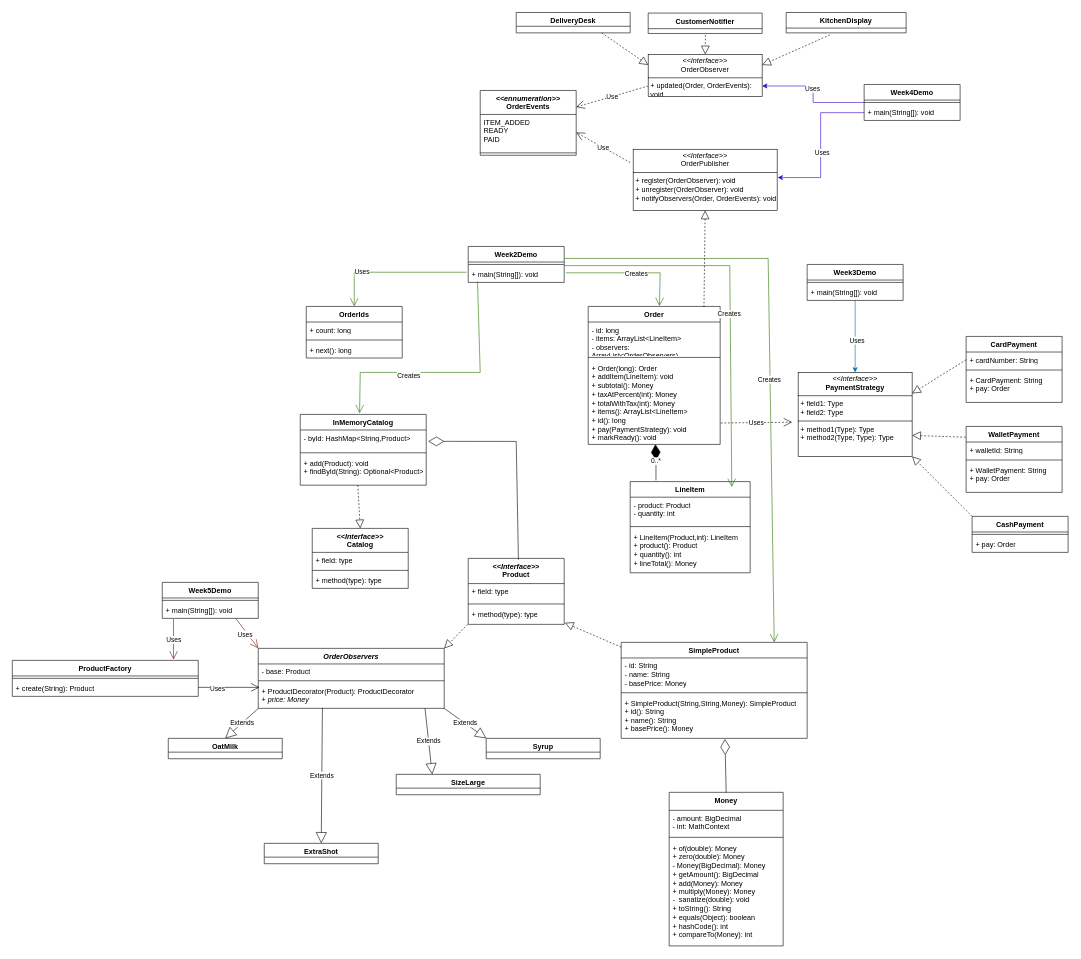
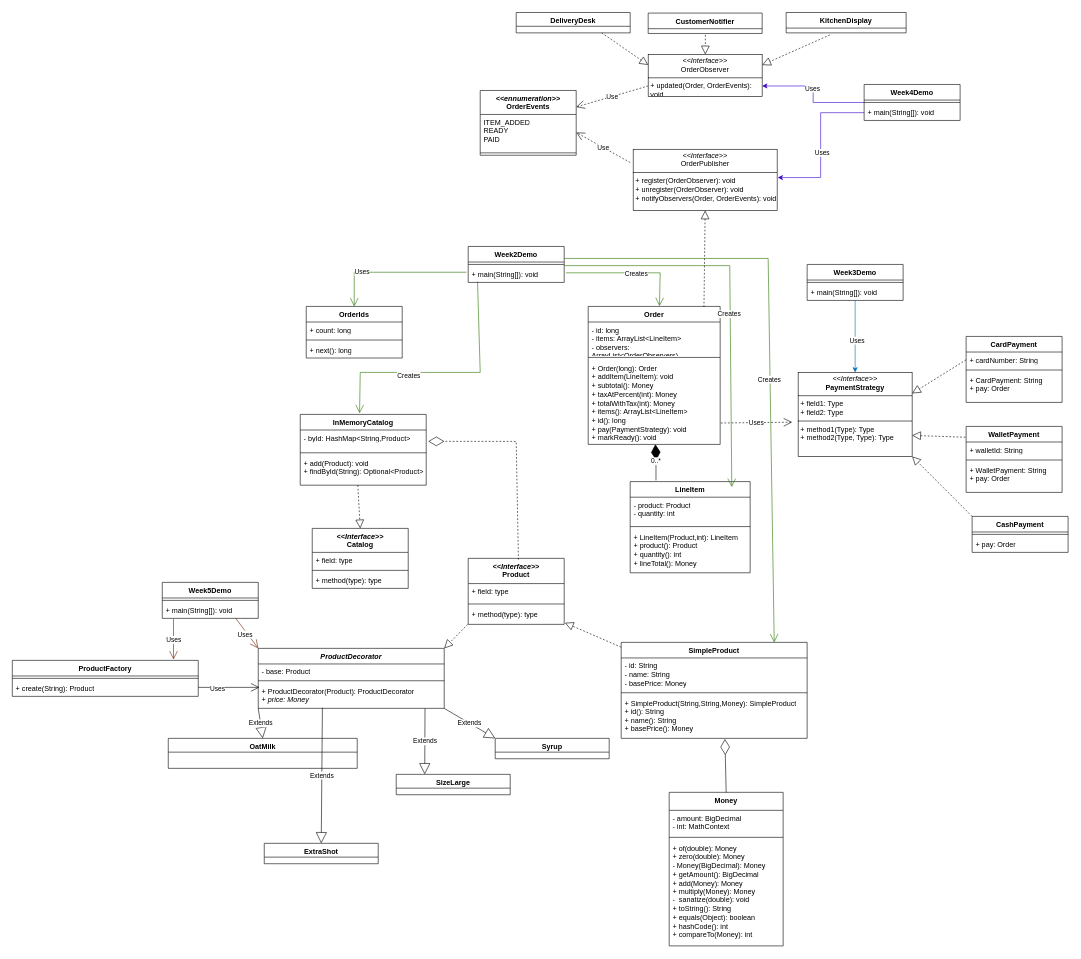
edge "<<Interface>> Product" -> "- byId: HashMap<String,Product>": style solid -> dashed
node "OrderObservers": label "OrderObservers" -> "ProductDecorator"
node "OatMilk": size 114x20 -> 189x30
node "Syrup": moved (543, 749) -> (552, 749)
node "SizeLarge": size 144x20 -> 114x20
